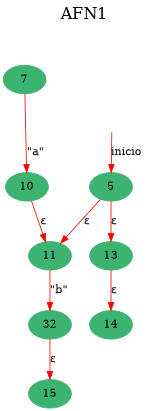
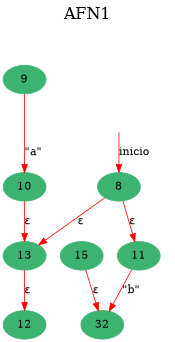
node "7": label "7" -> "9"
node "5": label "5" -> "8"
edge "10" -> "11": now "10" -> "13"
node "14": label "14" -> "12"
edge "32" -> "15": reversed
